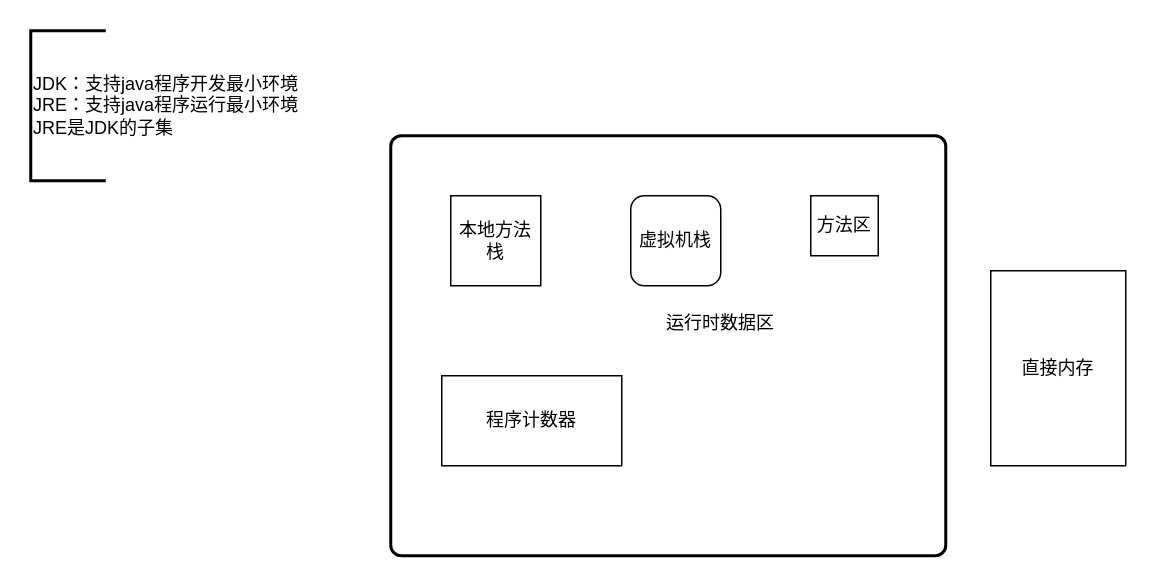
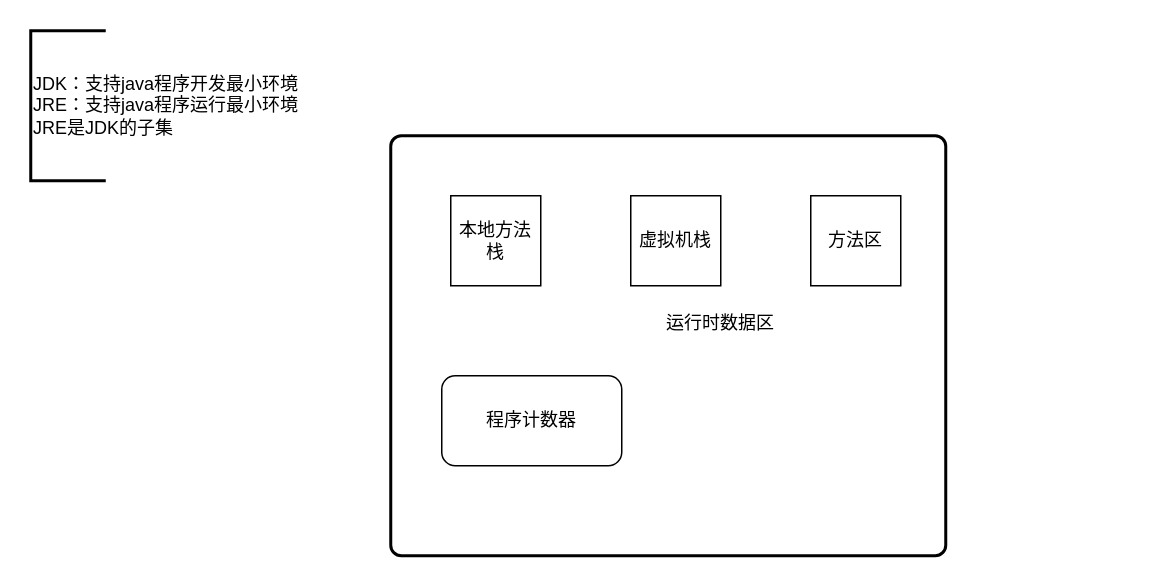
node "方法区": size 68x60 -> 90x90
node "虚拟机栈": shape rounded rectangle -> rectangle
node "直接内存": removed
node "程序计数器": shape rectangle -> rounded rectangle
